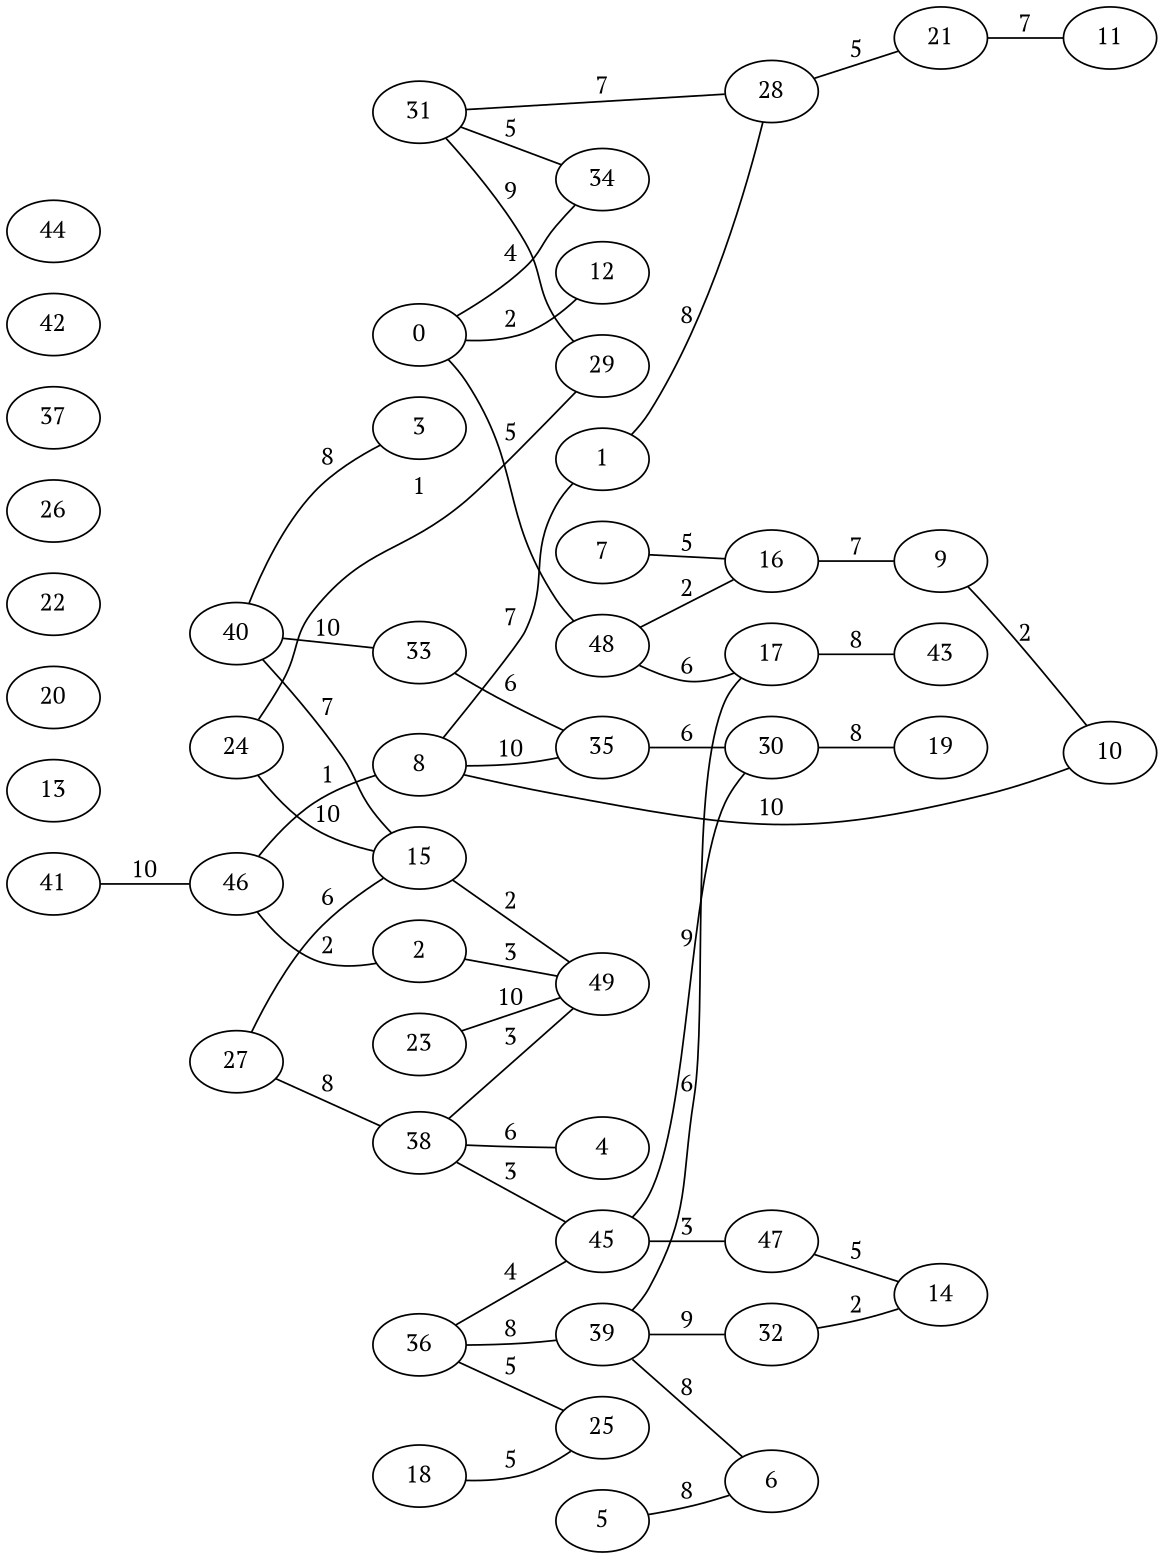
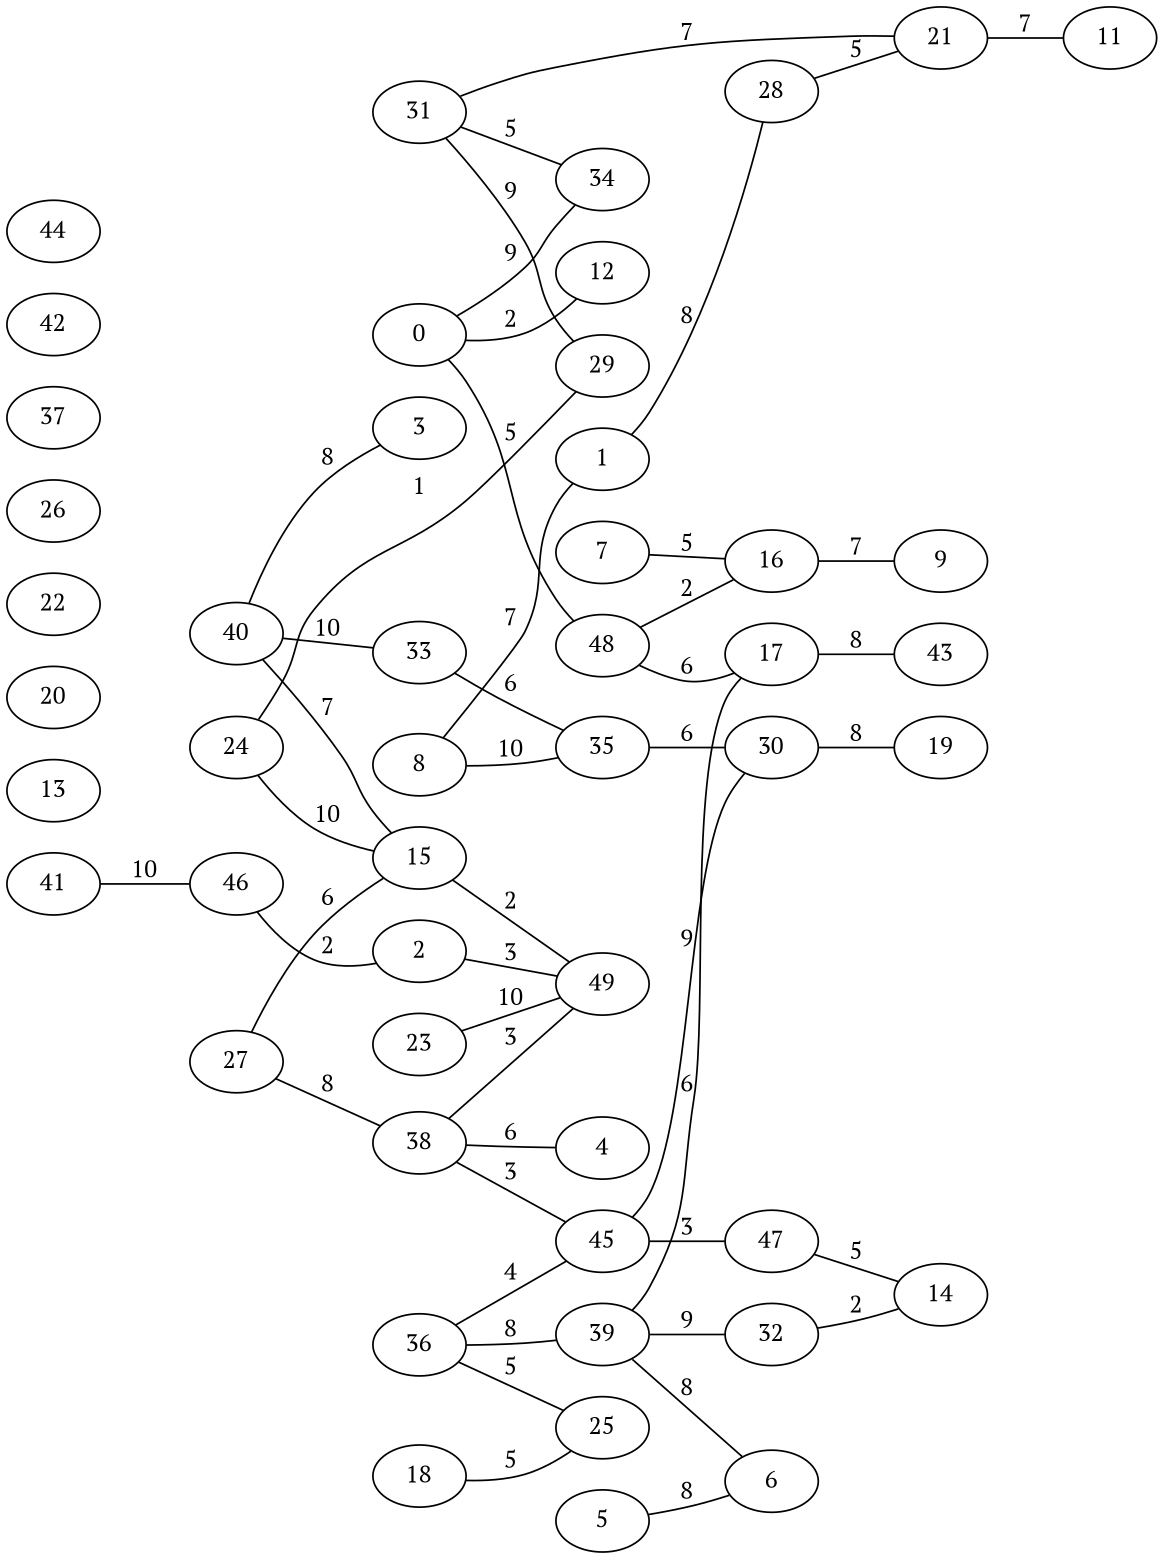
edge "28" -- "31": now "21" -- "31"
edge "34" -- "0": label "4" -> "9"
node "10": removed
edge "8" -- "46": removed, label "1"
